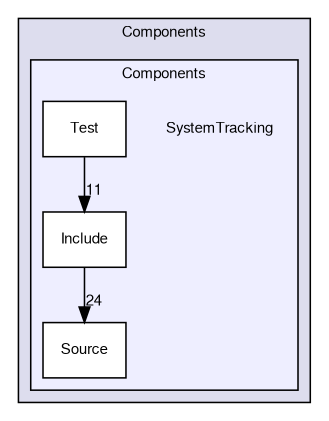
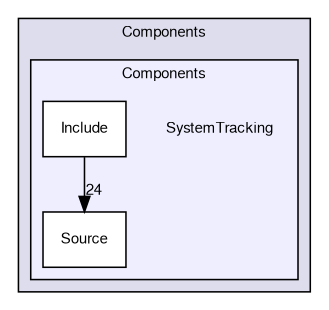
node "Test": removed
